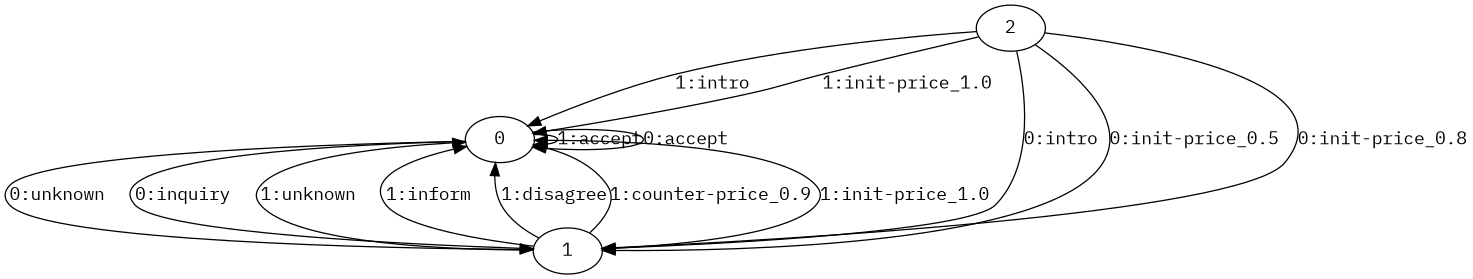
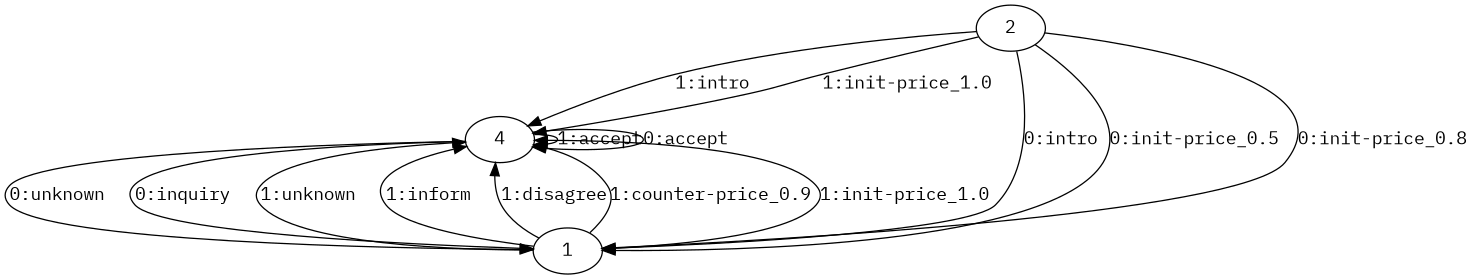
node "0": label "0" -> "4"
